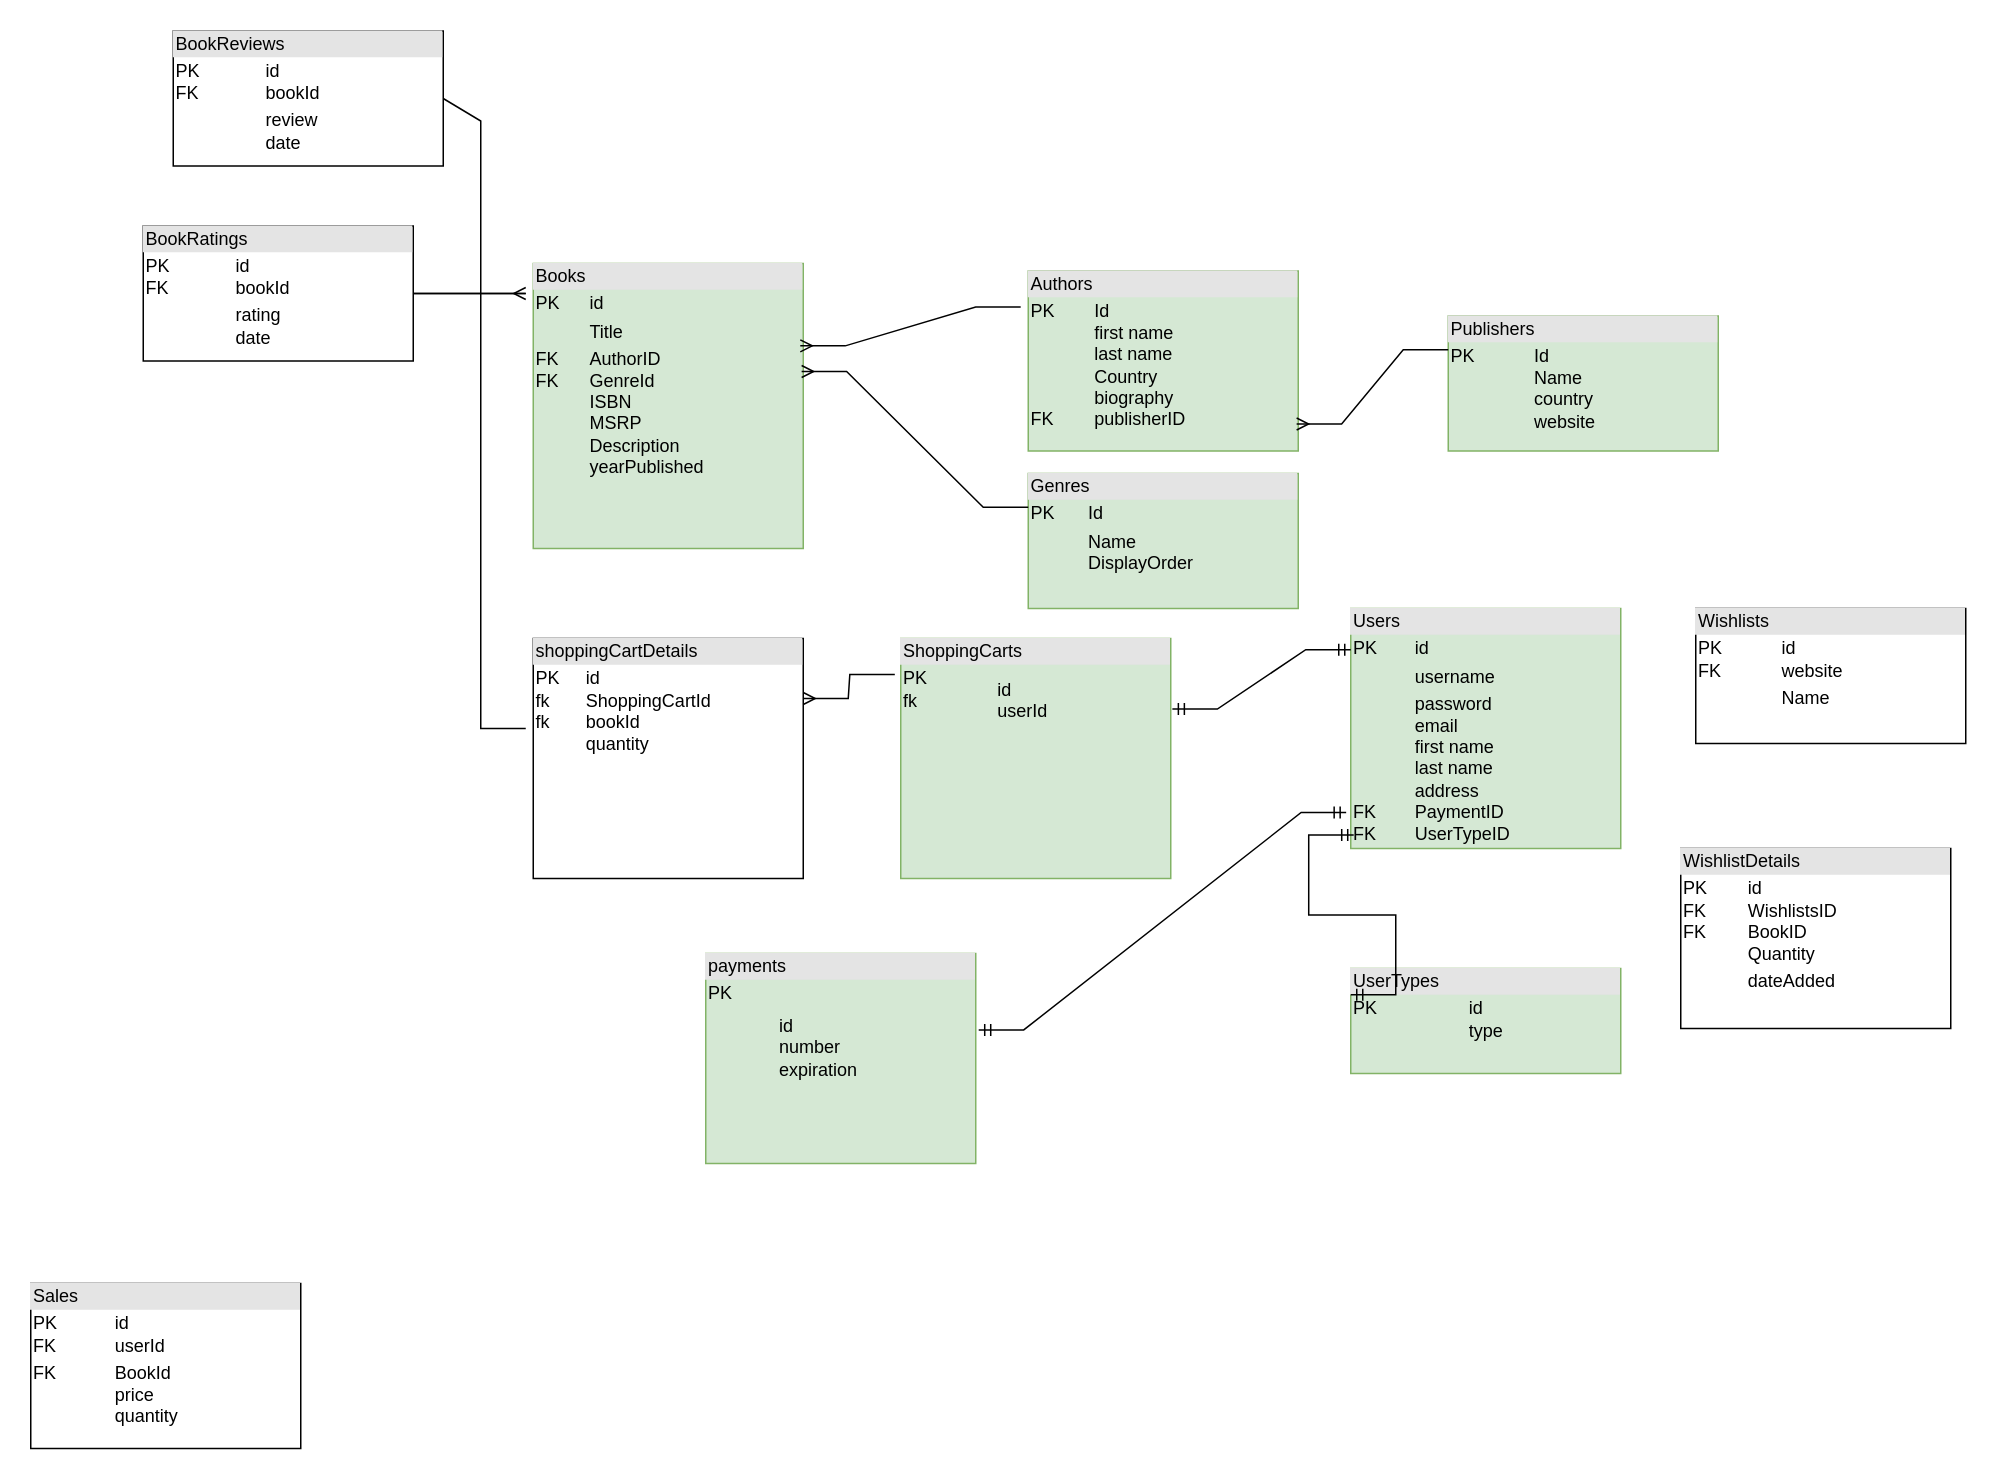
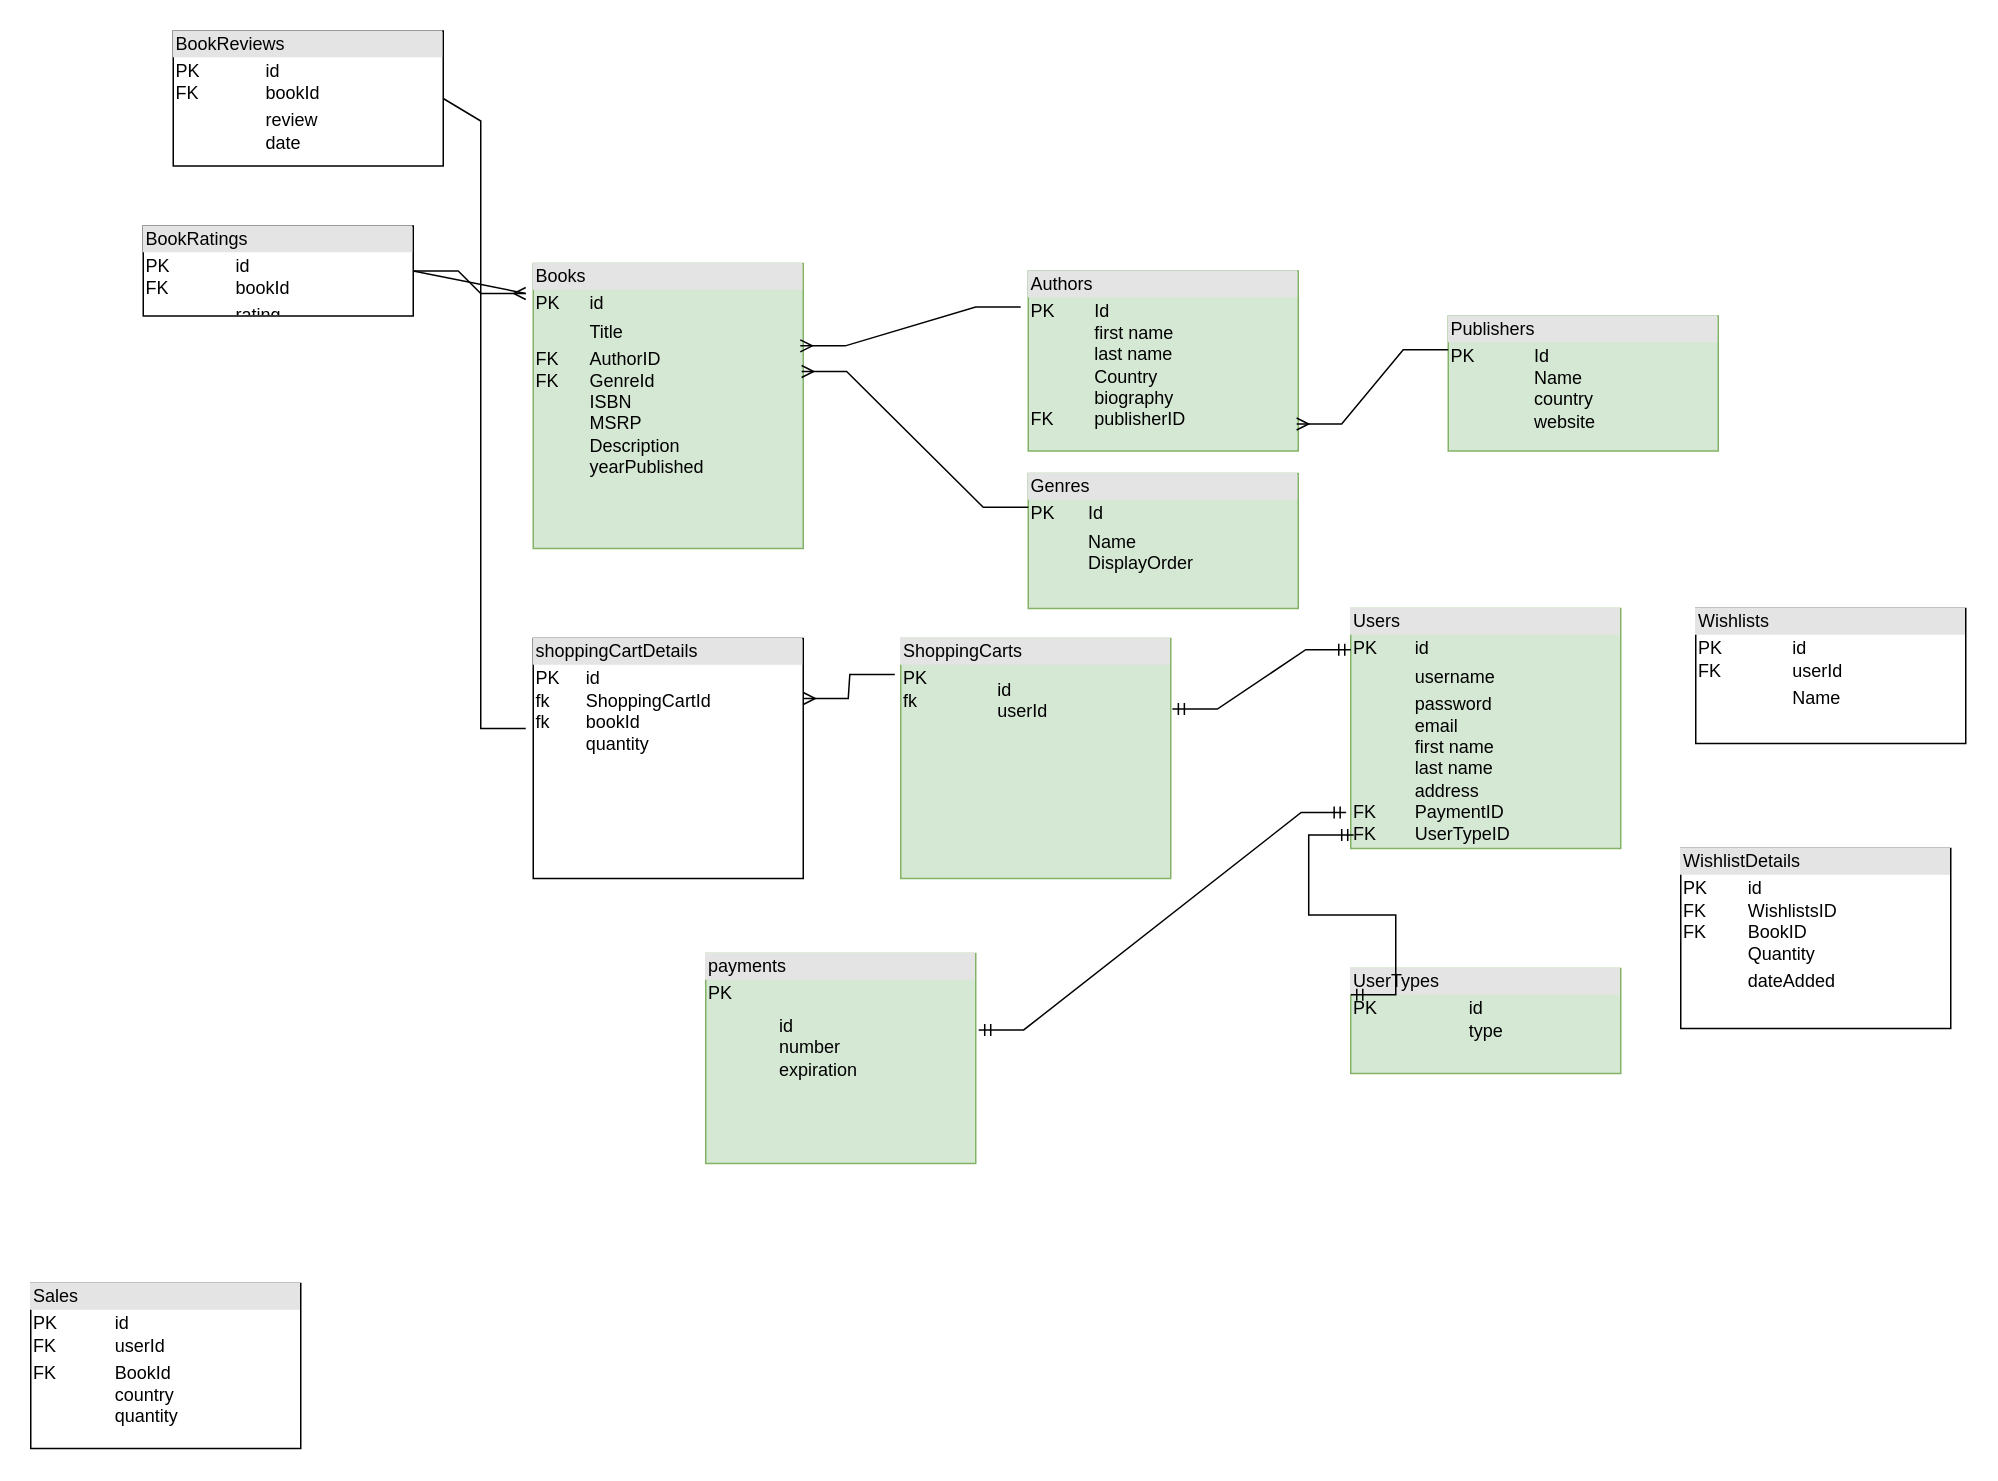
node "BookRatings PK FK id bookId rating date": size 270x135 -> 270x90
node "Wishlists PK FK id website Name": label "Wishlists PK FK id website Name" -> "Wishlists PK FK id userId Name"
node "Sales PK FK id userId FK BookId price quantity": label "Sales PK FK id userId FK BookId price quantity" -> "Sales PK FK id userId FK BookId country quantity"
